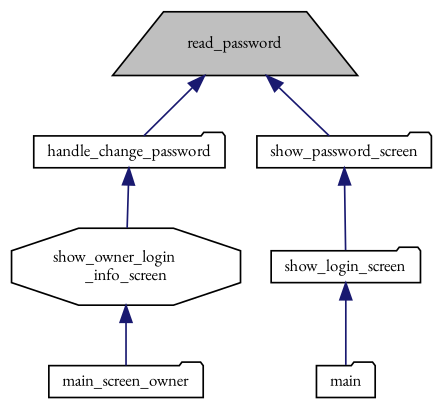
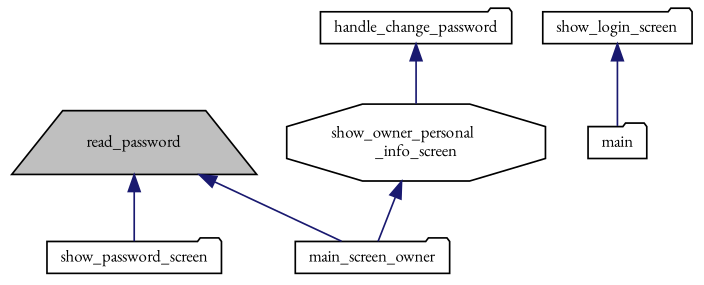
edge "handle_change_password" -> "read_password": now "main_screen_owner" -> "read_password"
edge "show_login_screen" -> "show_password_screen": removed
node "show_owner_login _info_screen": label "show_owner_login _info_screen" -> "show_owner_personal _info_screen"
